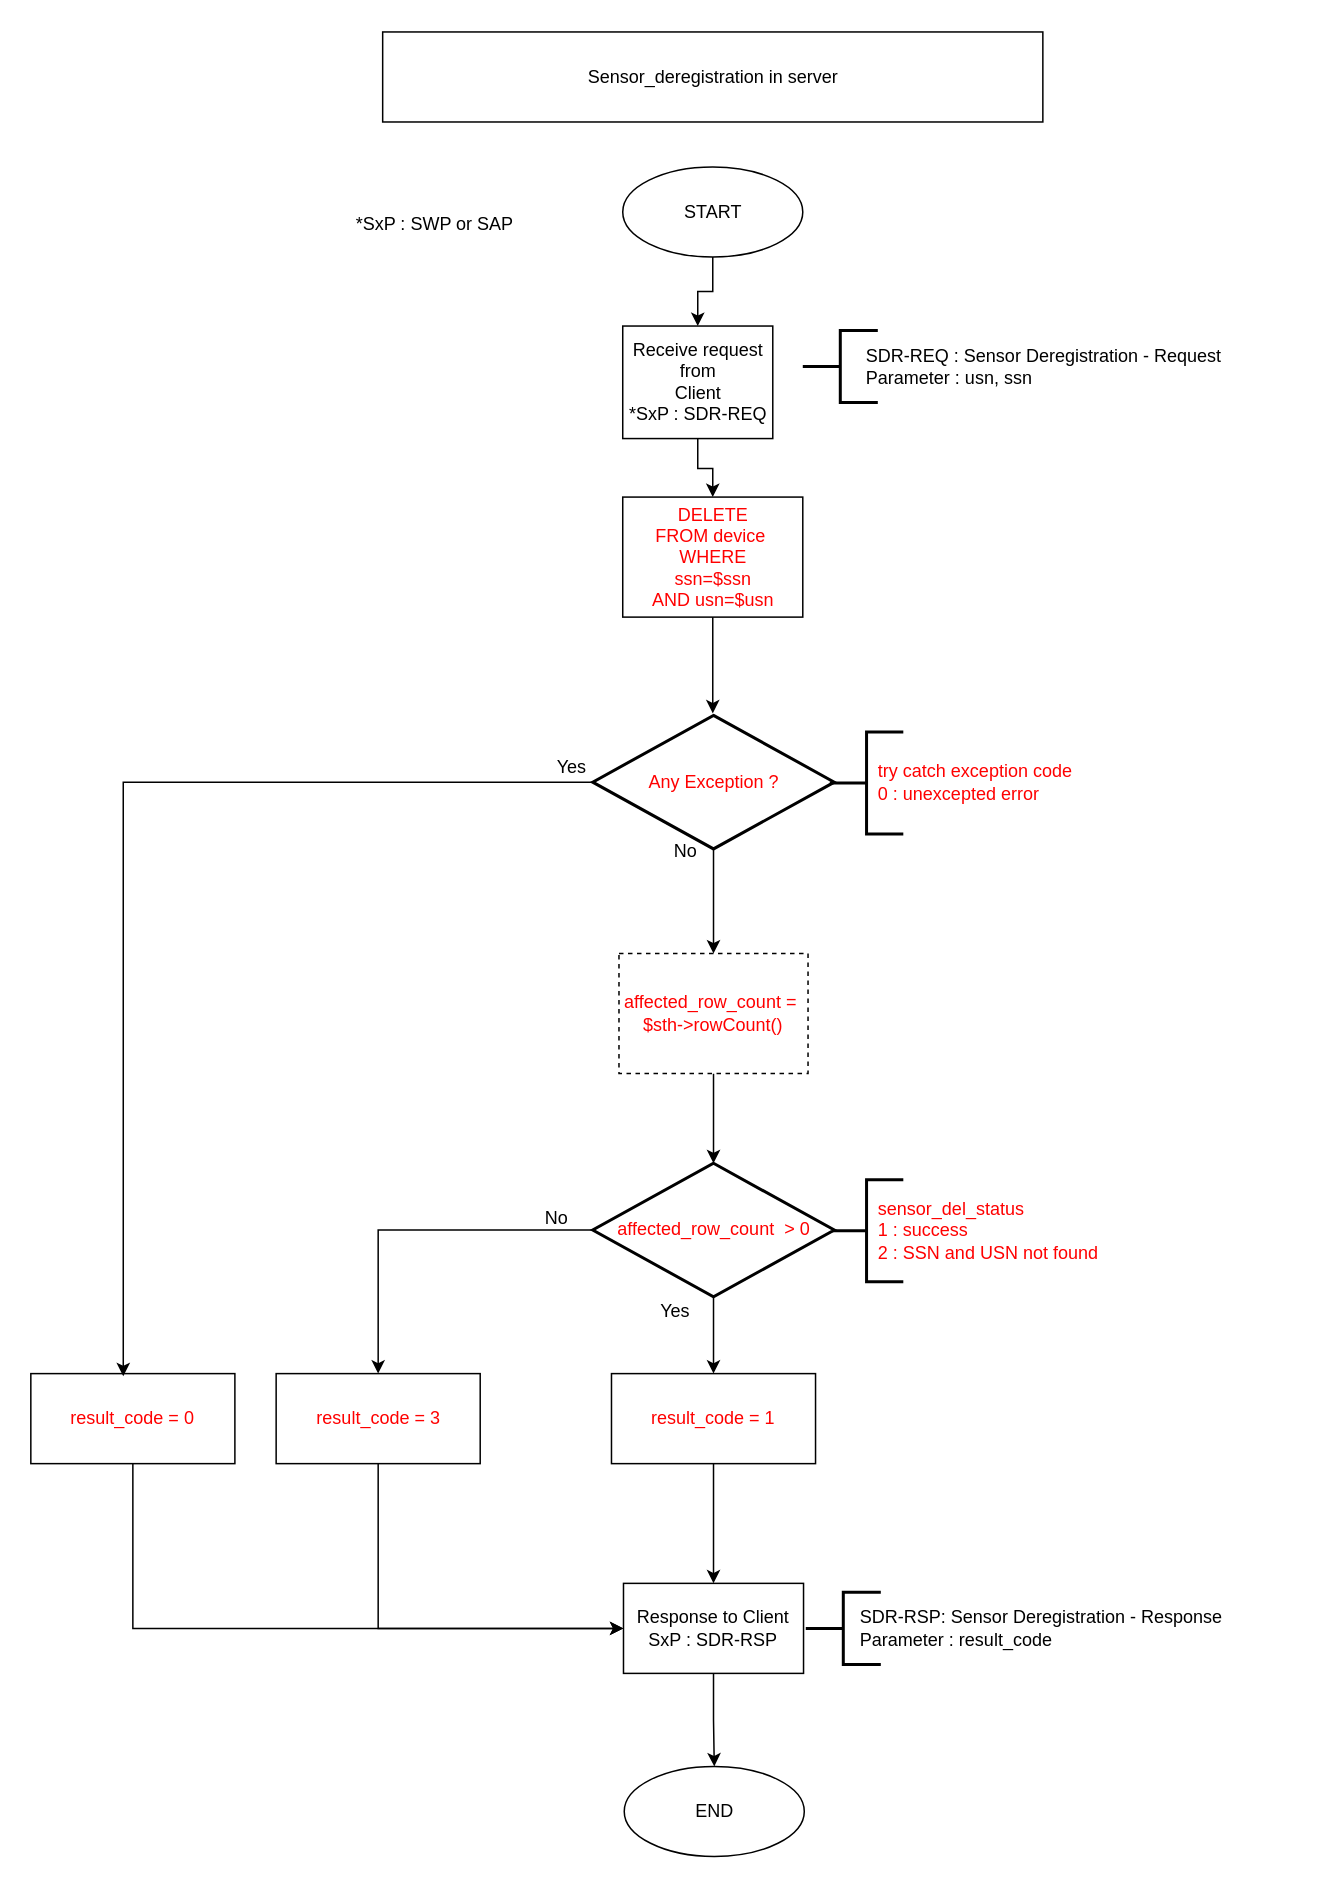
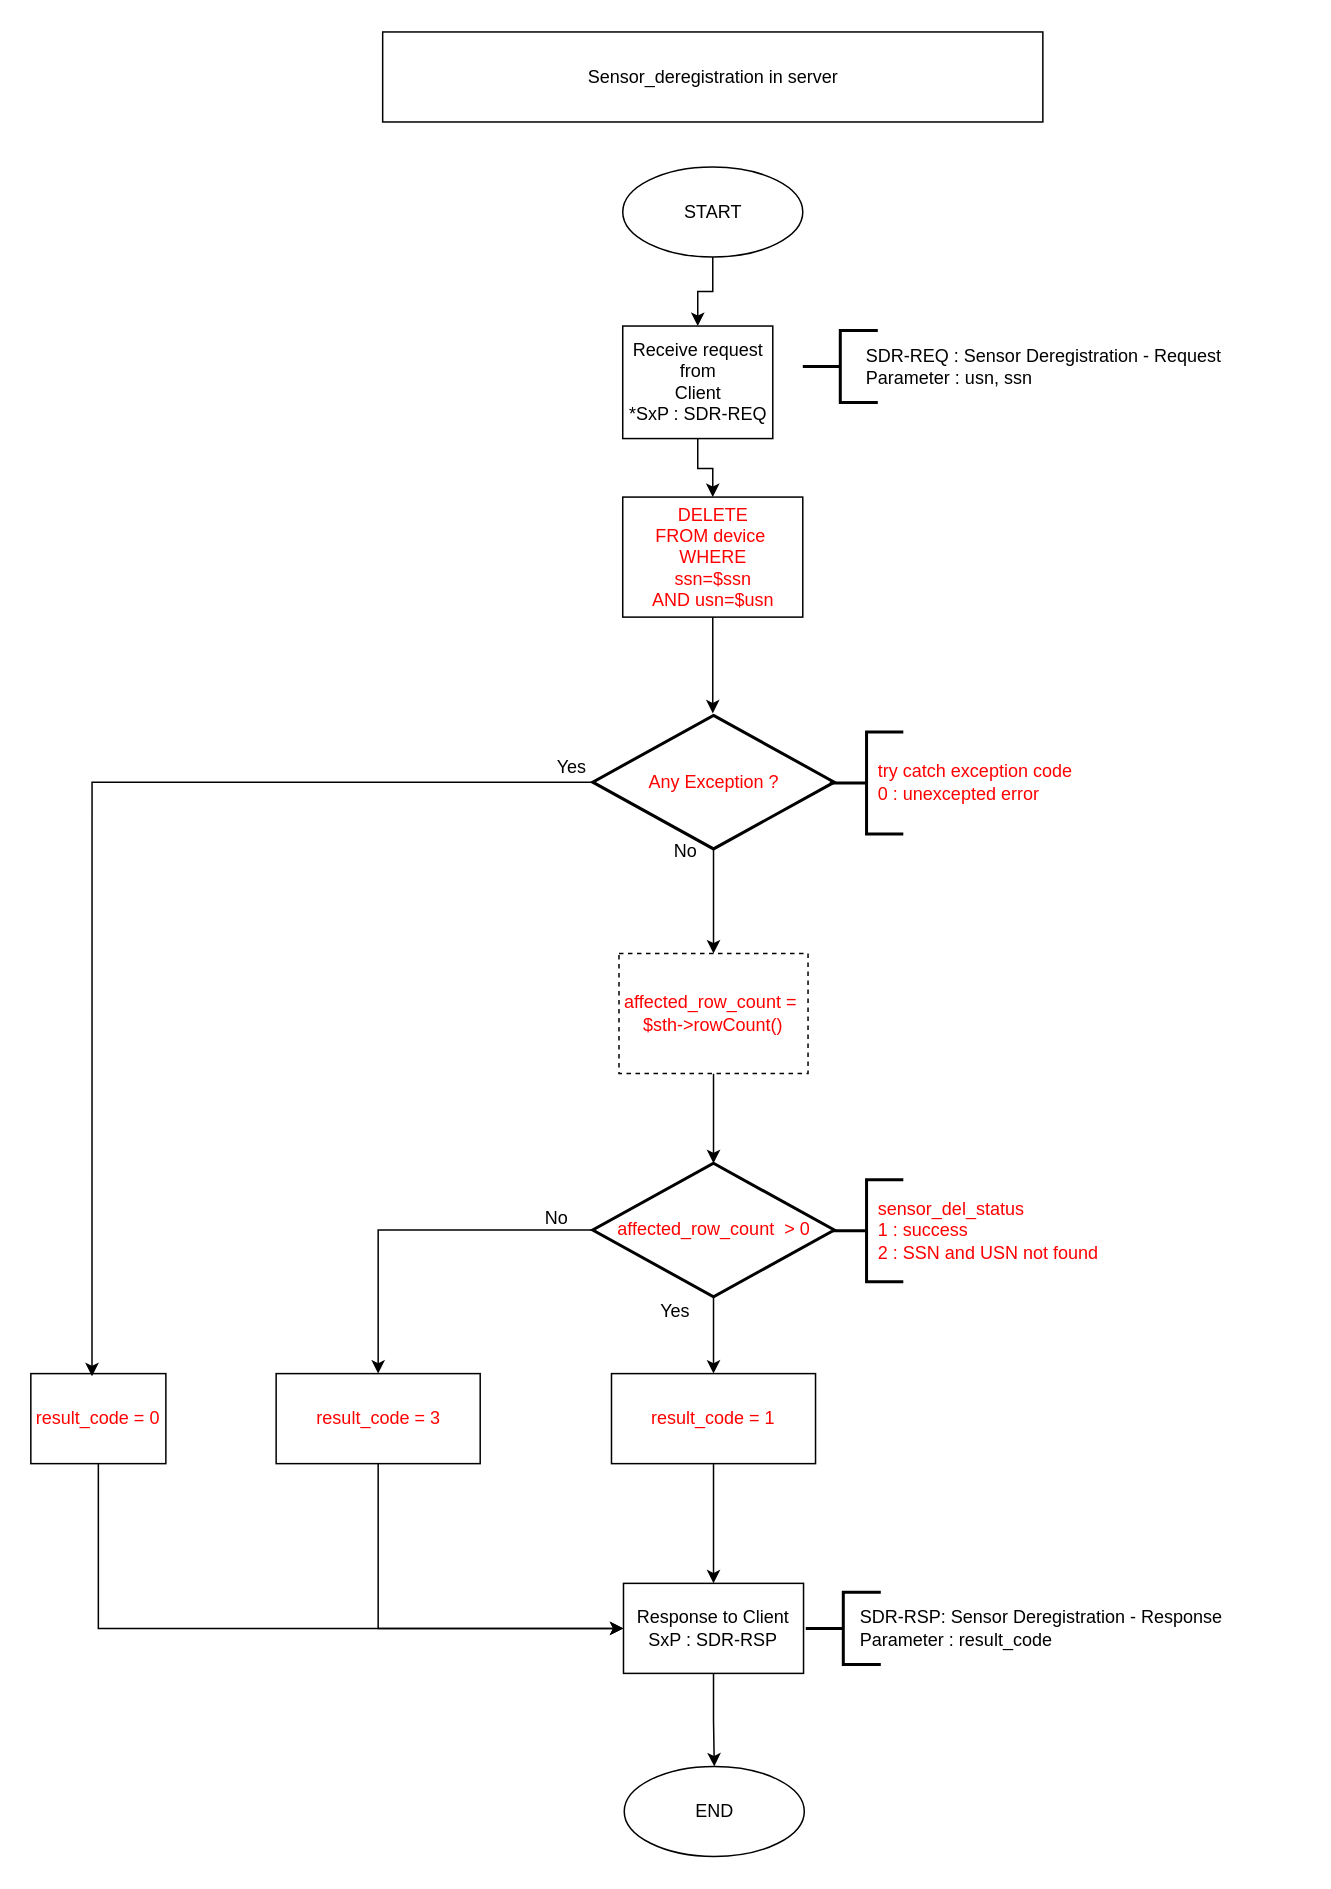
node "*SxP : SWP or SAP": removed
node "result_code = 0": size 204x90 -> 135x90
